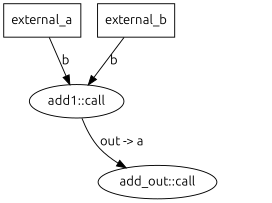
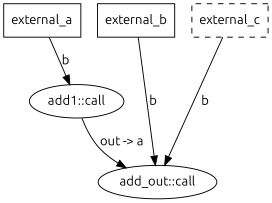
node "external_c": added
edge "external_b" -> "add1::call": now "external_b" -> "add_out::call"
